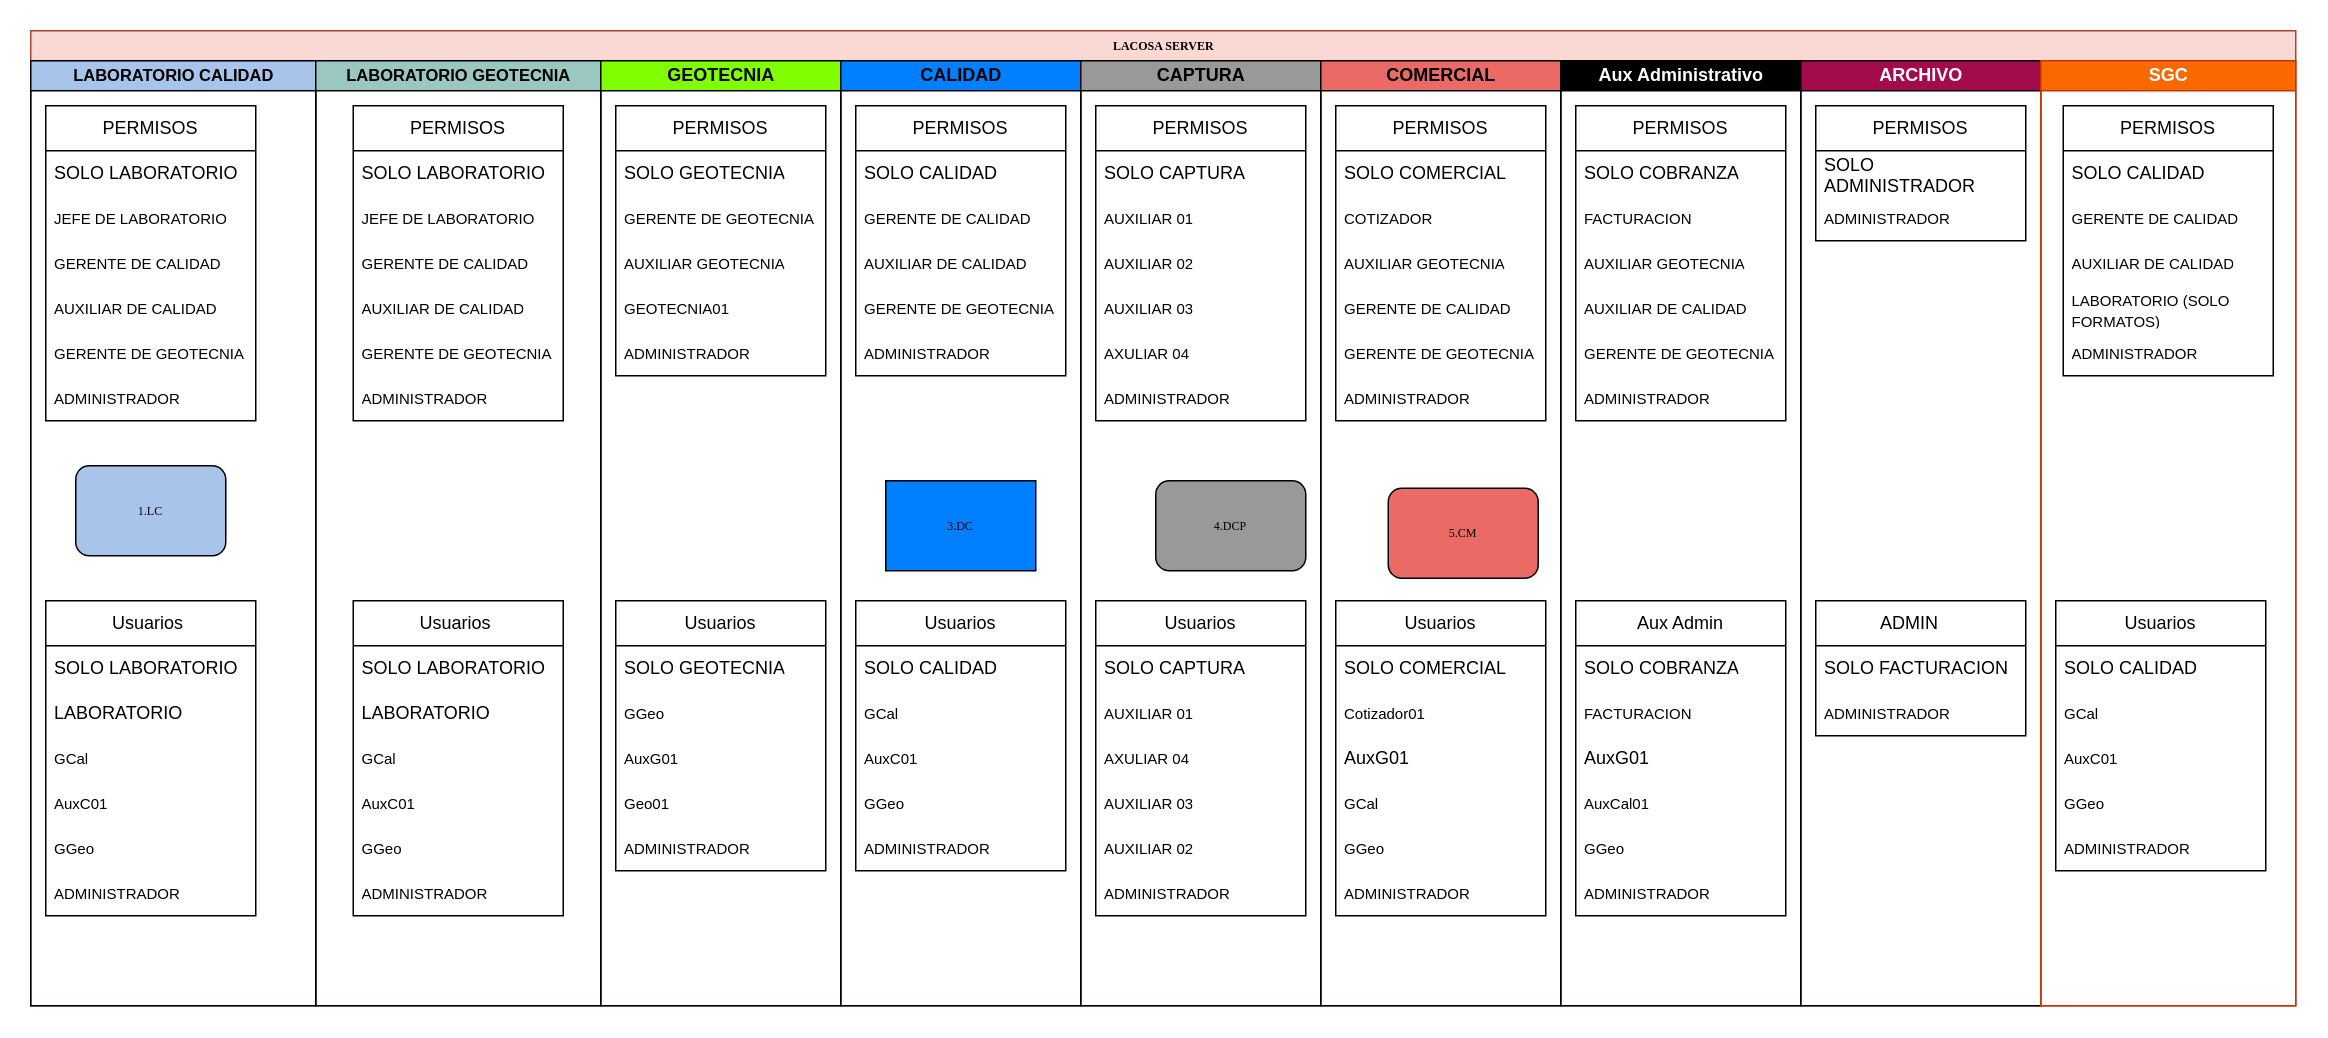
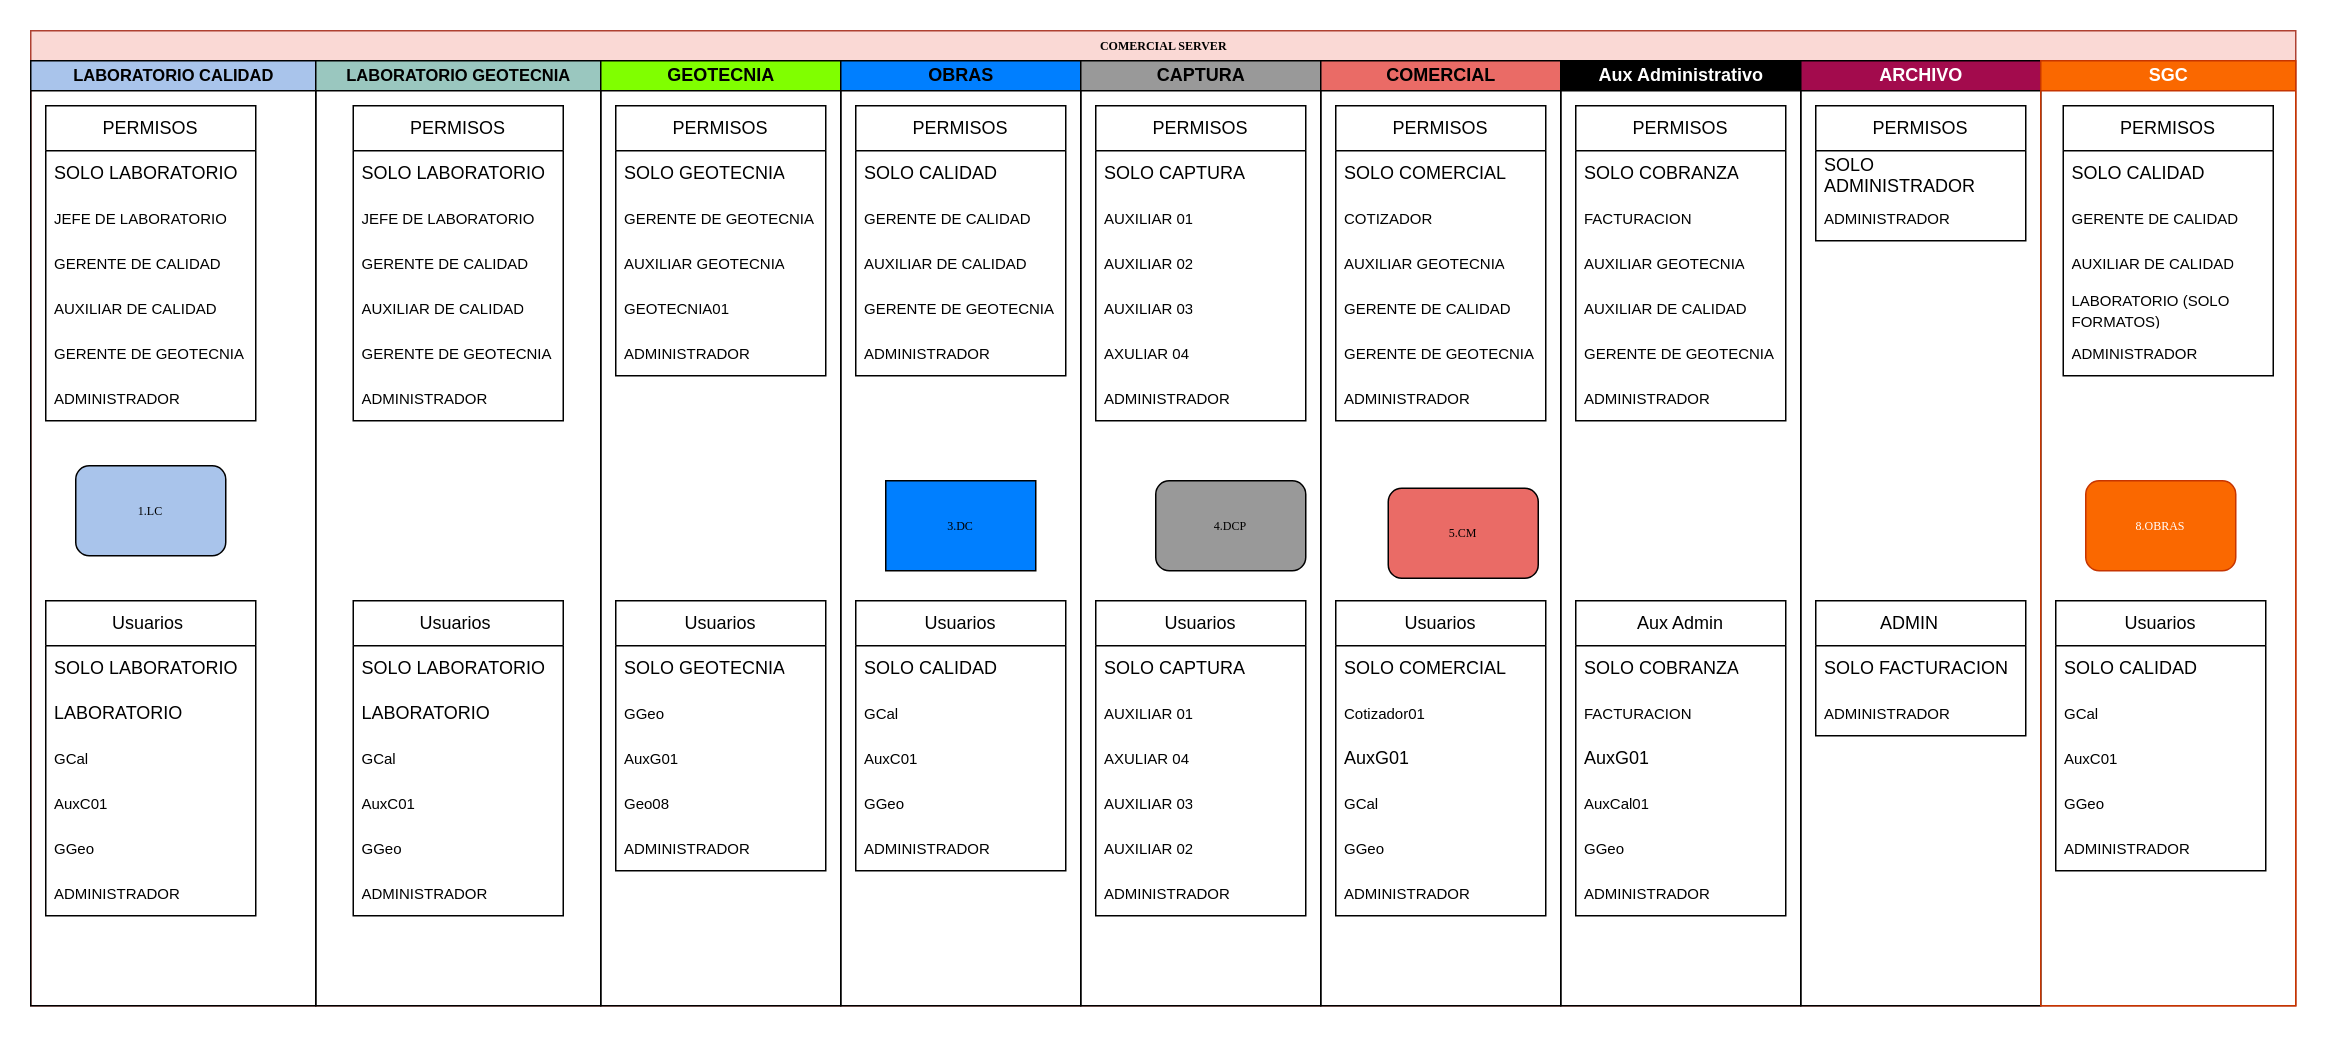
node "LACOSA SERVER": label "LACOSA SERVER" -> "COMERCIAL SERVER"
node "CALIDAD": label "CALIDAD" -> "OBRAS"
node "8.OBRAS": added
node "Geo01": label "Geo01" -> "Geo08"
